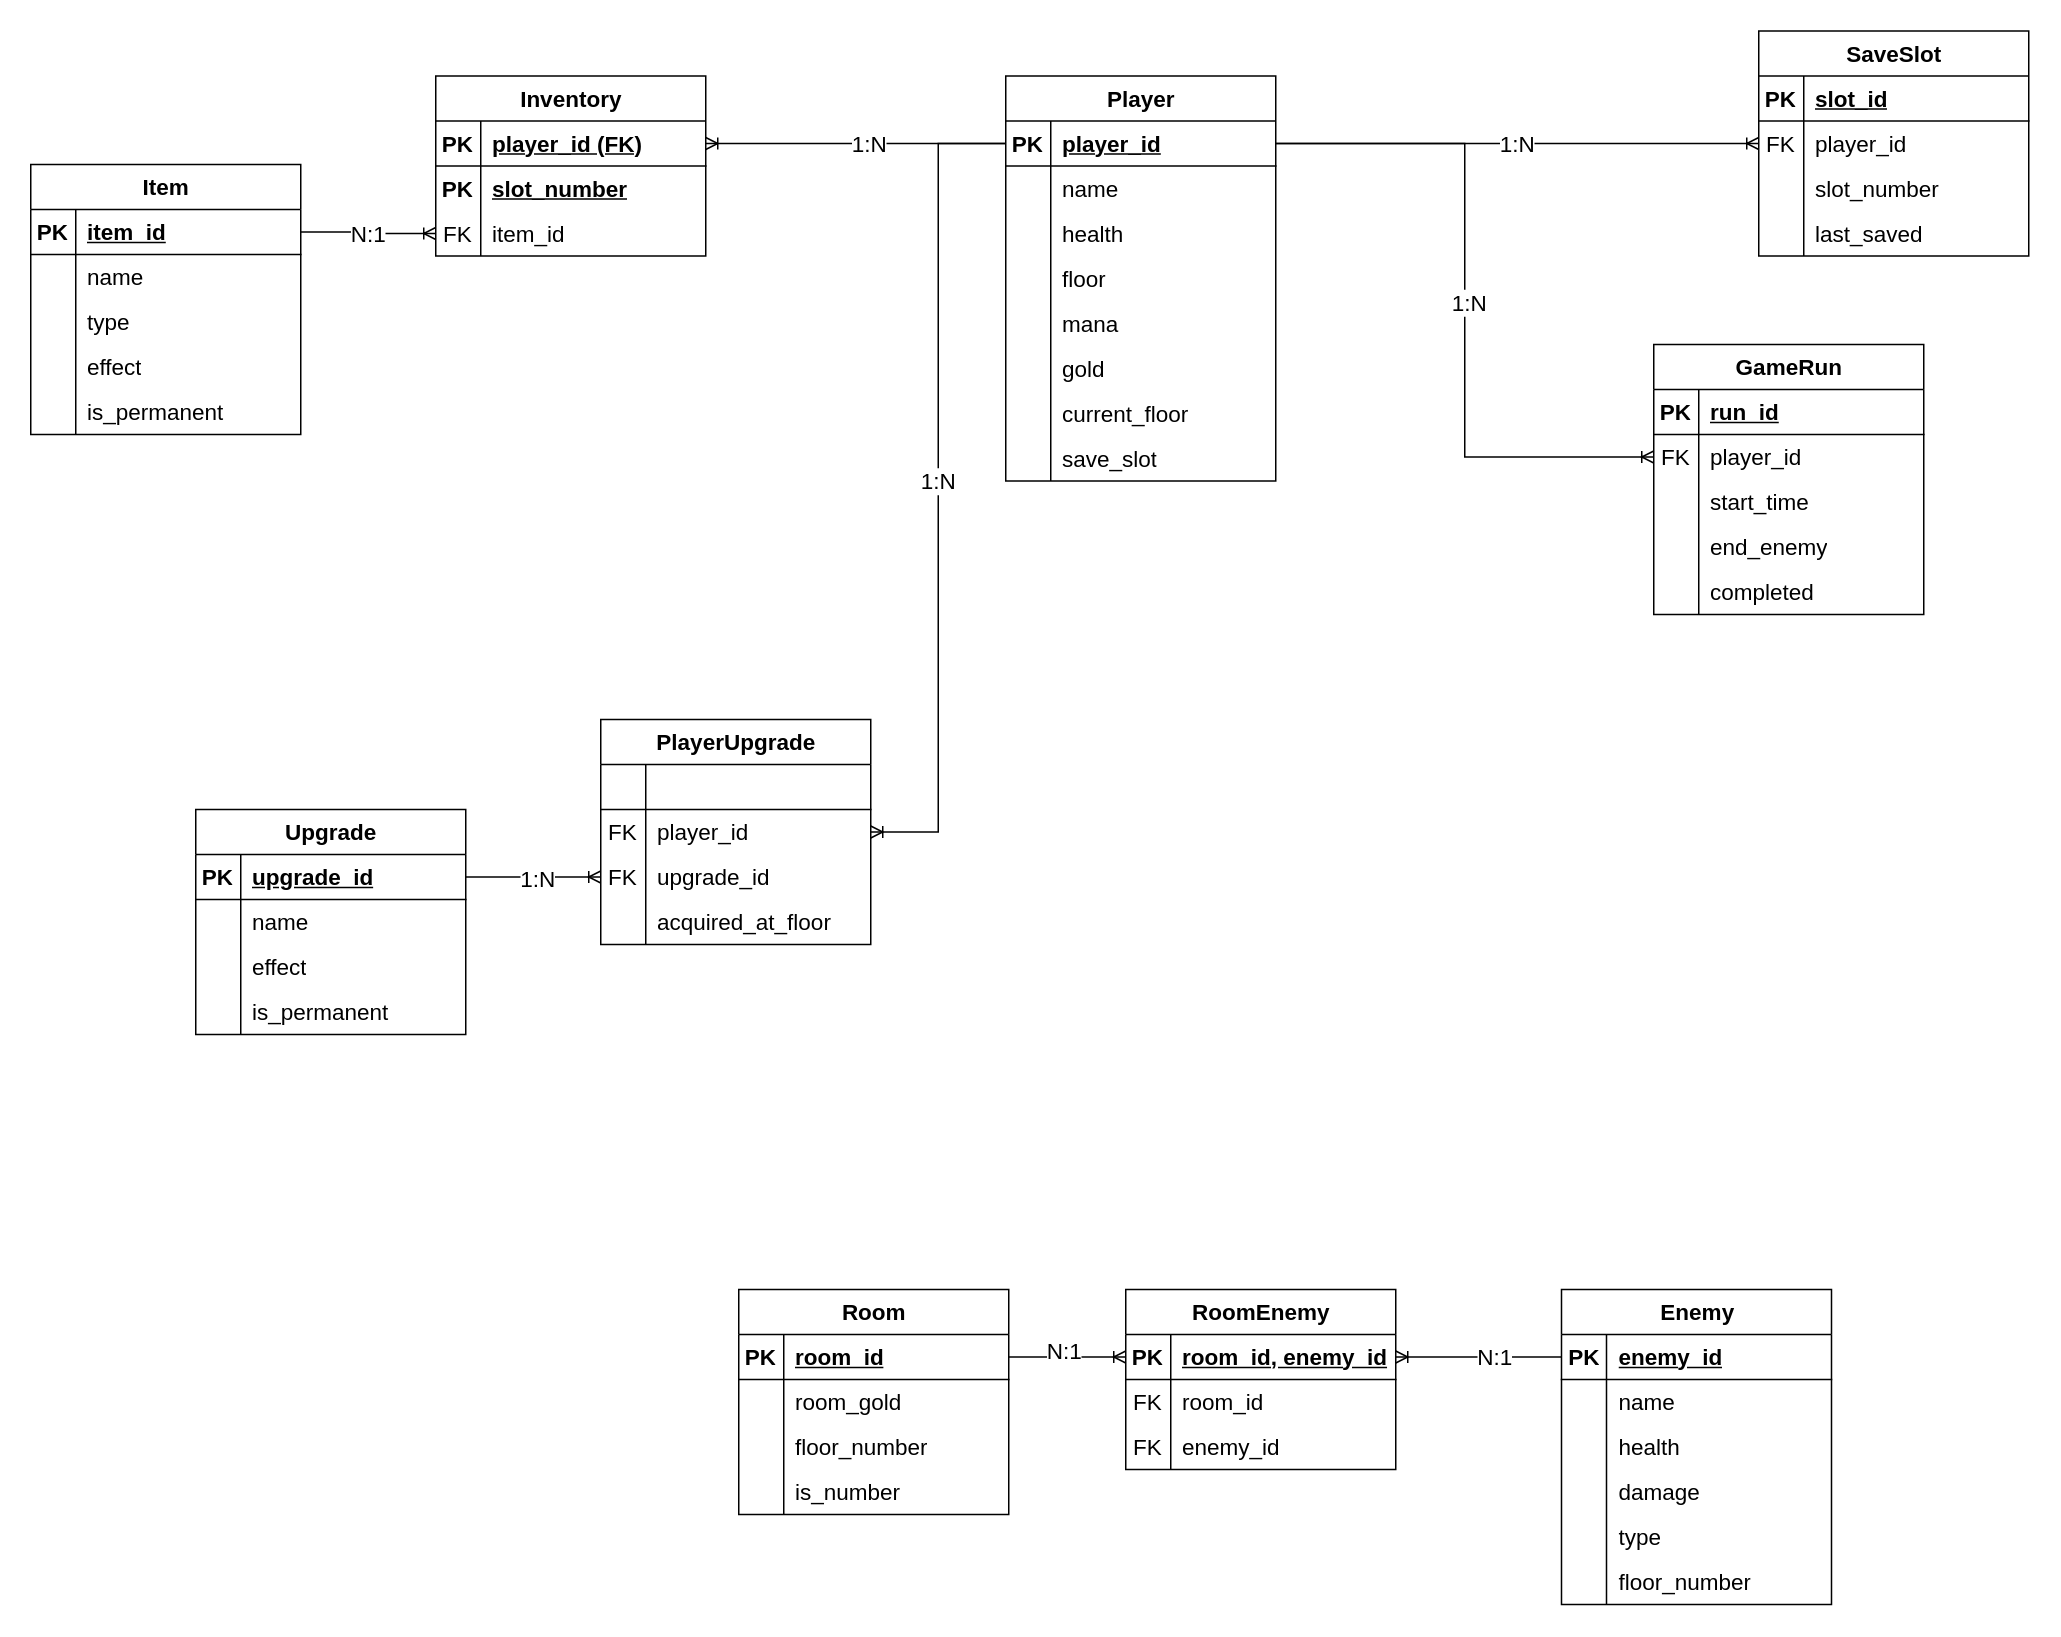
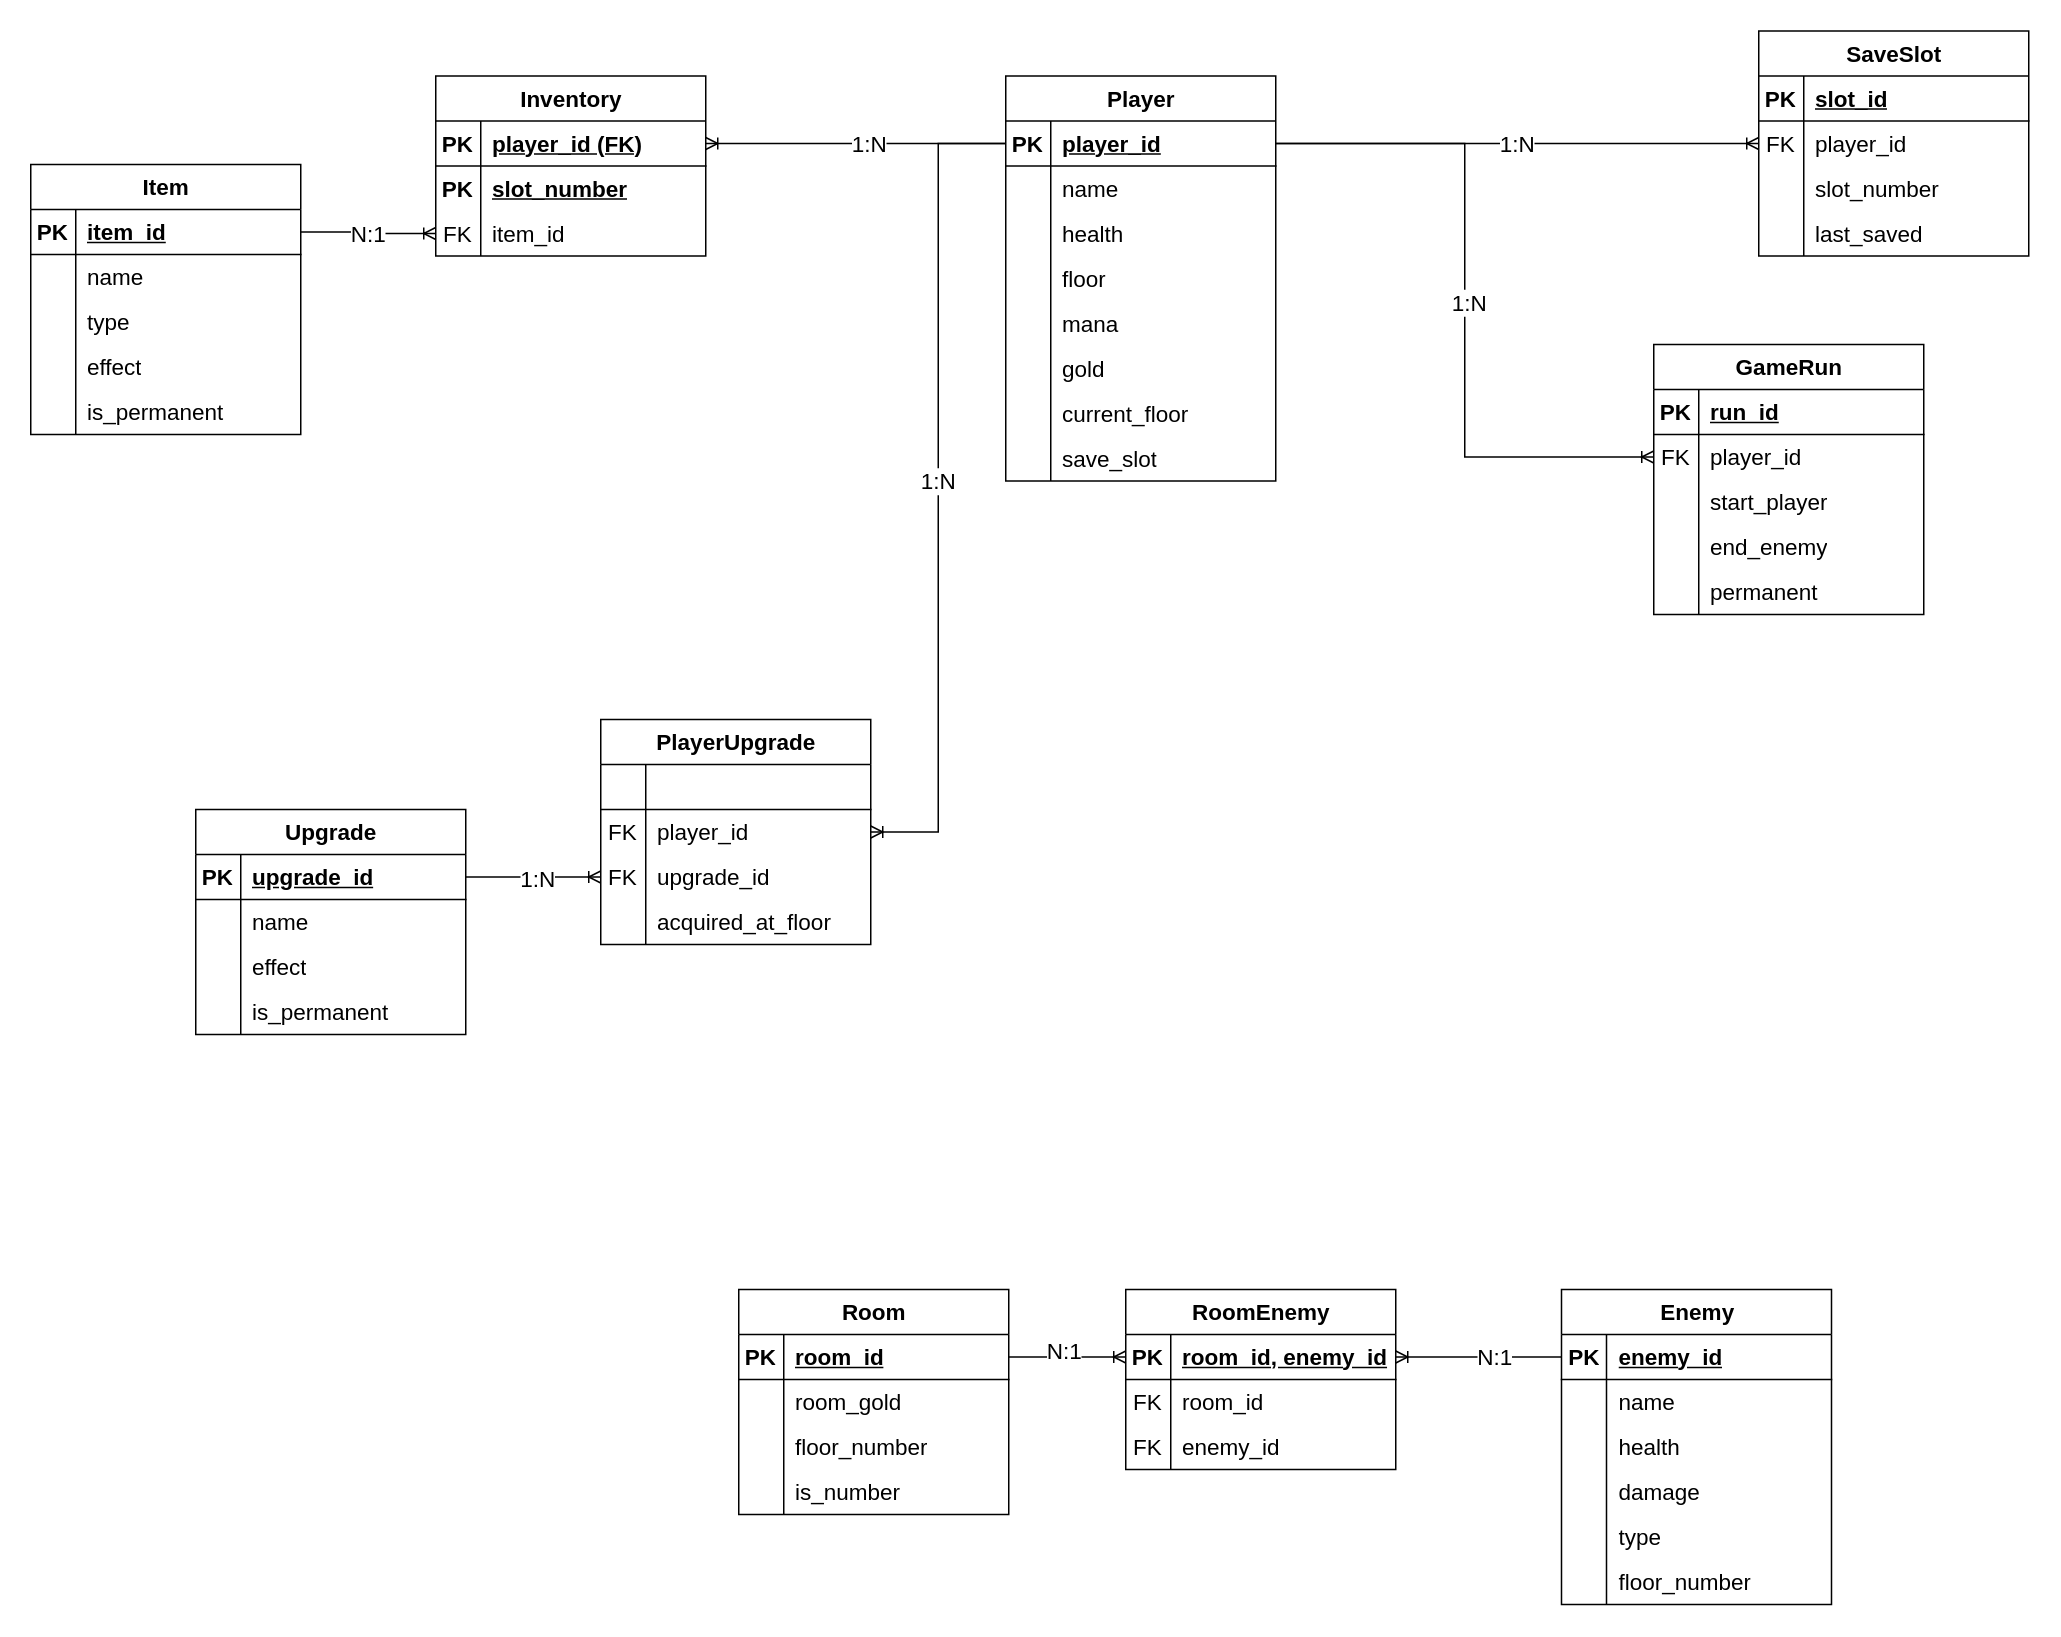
node "start_time": label "start_time" -> "start_player"
node "completed": label "completed" -> "permanent"
